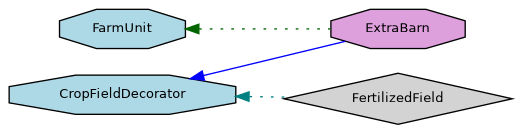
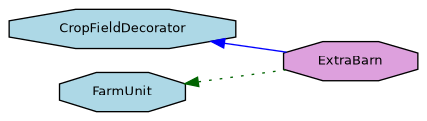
node "FertilizedField": removed
